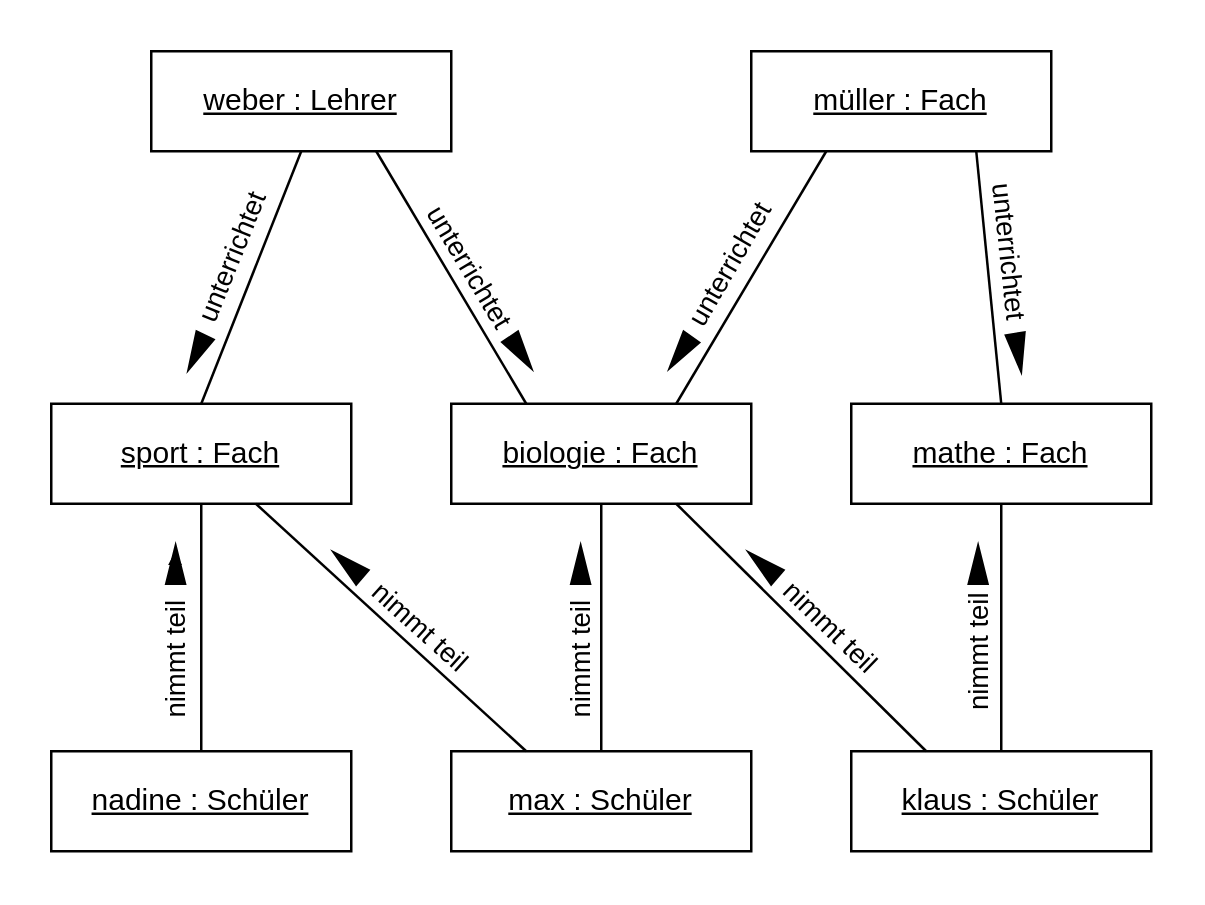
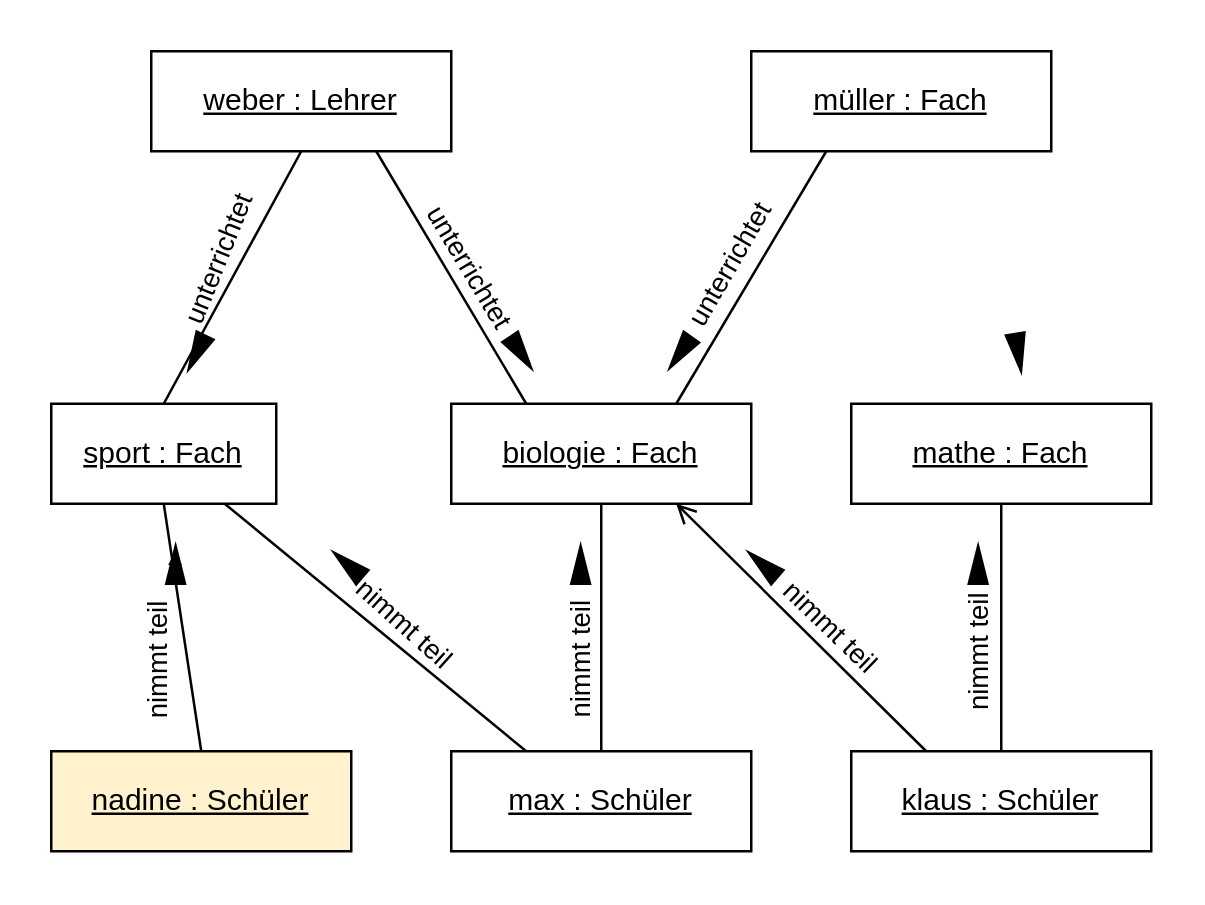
edge "müller : Fach" -- "mathe : Fach": removed, label "unterrichtet"
node "sport : Fach": size 300x100 -> 225x100
edge "biologie : Fach" -- "klaus : Schüler": arrowhead none -> open
node "nadine : Schüler": fillcolor #ffffff -> #fff2cc
